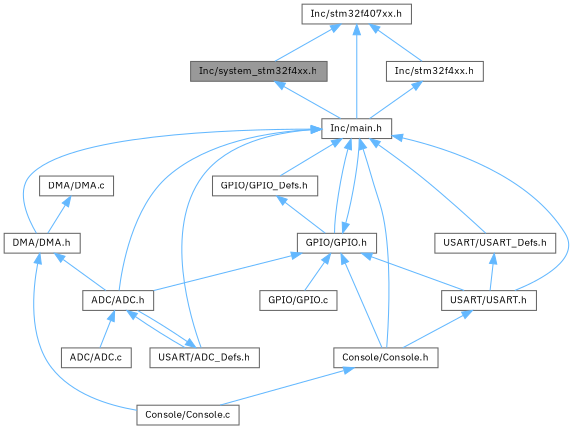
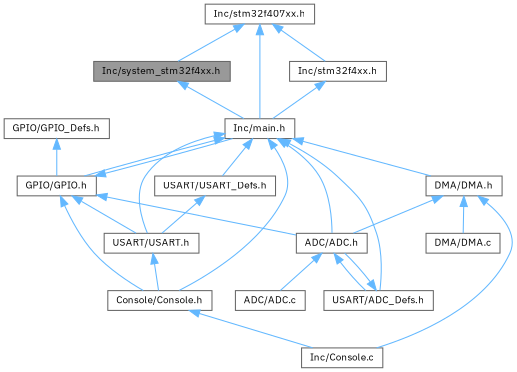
edge "GPIO/GPIO_Defs.h" -> "Inc/main.h": removed
edge "DMA/DMA.h" -> "DMA/DMA.c": reversed
node "GPIO/GPIO.c": removed
node "Console/Console.c": label "Console/Console.c" -> "Inc/Console.c"
